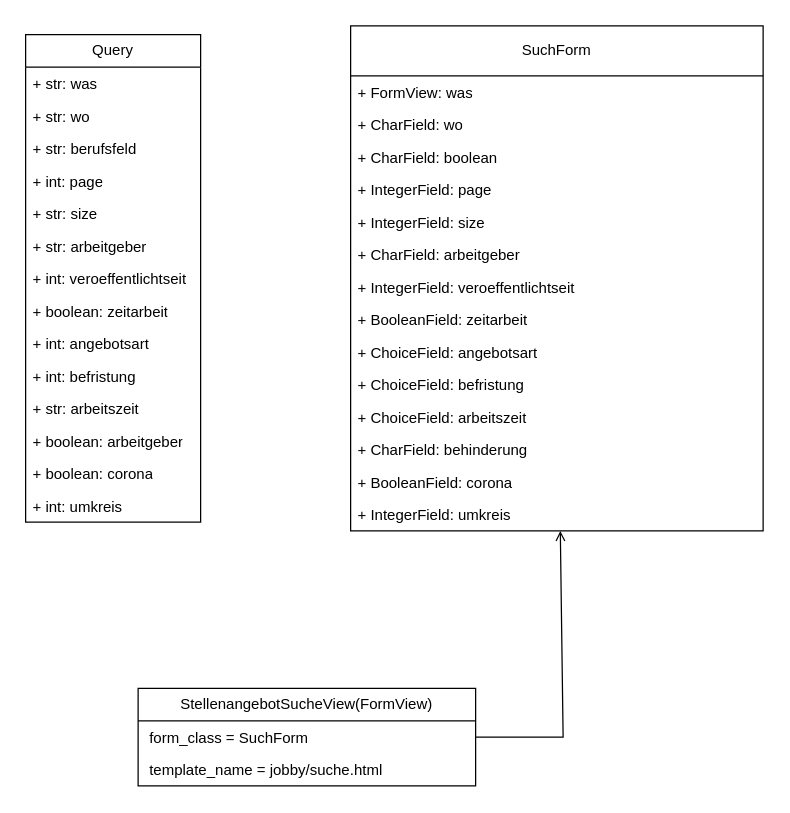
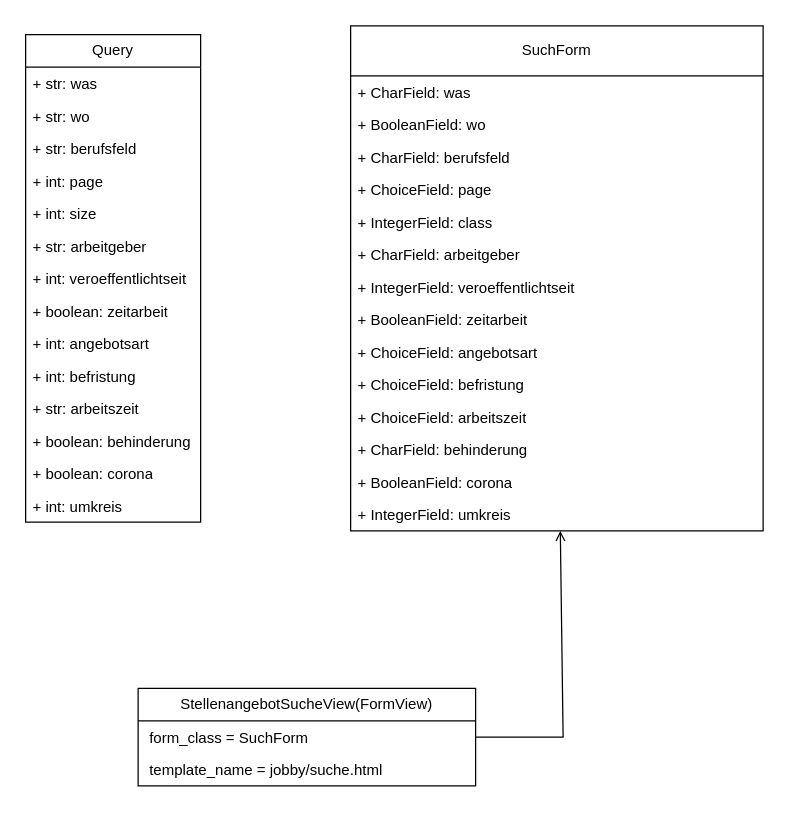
node "+ FormView: was": label "+ FormView: was" -> "+ CharField: was"
node "+ CharField: wo": label "+ CharField: wo" -> "+ BooleanField: wo"
node "+ CharField: boolean": label "+ CharField: boolean" -> "+ CharField: berufsfeld"
node "+ IntegerField: page": label "+ IntegerField: page" -> "+ ChoiceField: page"
node "+ str: size": label "+ str: size" -> "+ int: size"
node "+ IntegerField: size": label "+ IntegerField: size" -> "+ IntegerField: class"
node "+ boolean: arbeitgeber": label "+ boolean: arbeitgeber" -> "+ boolean: behinderung"
